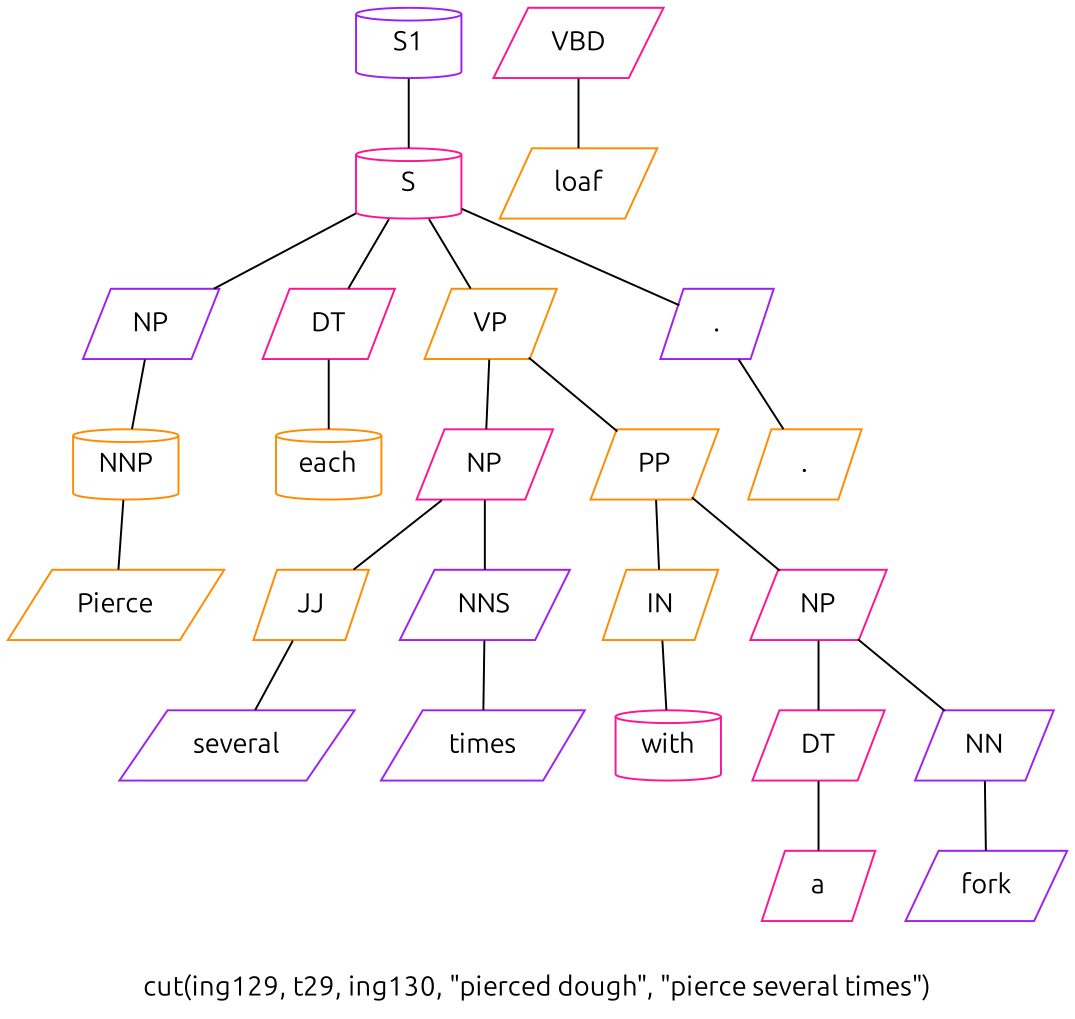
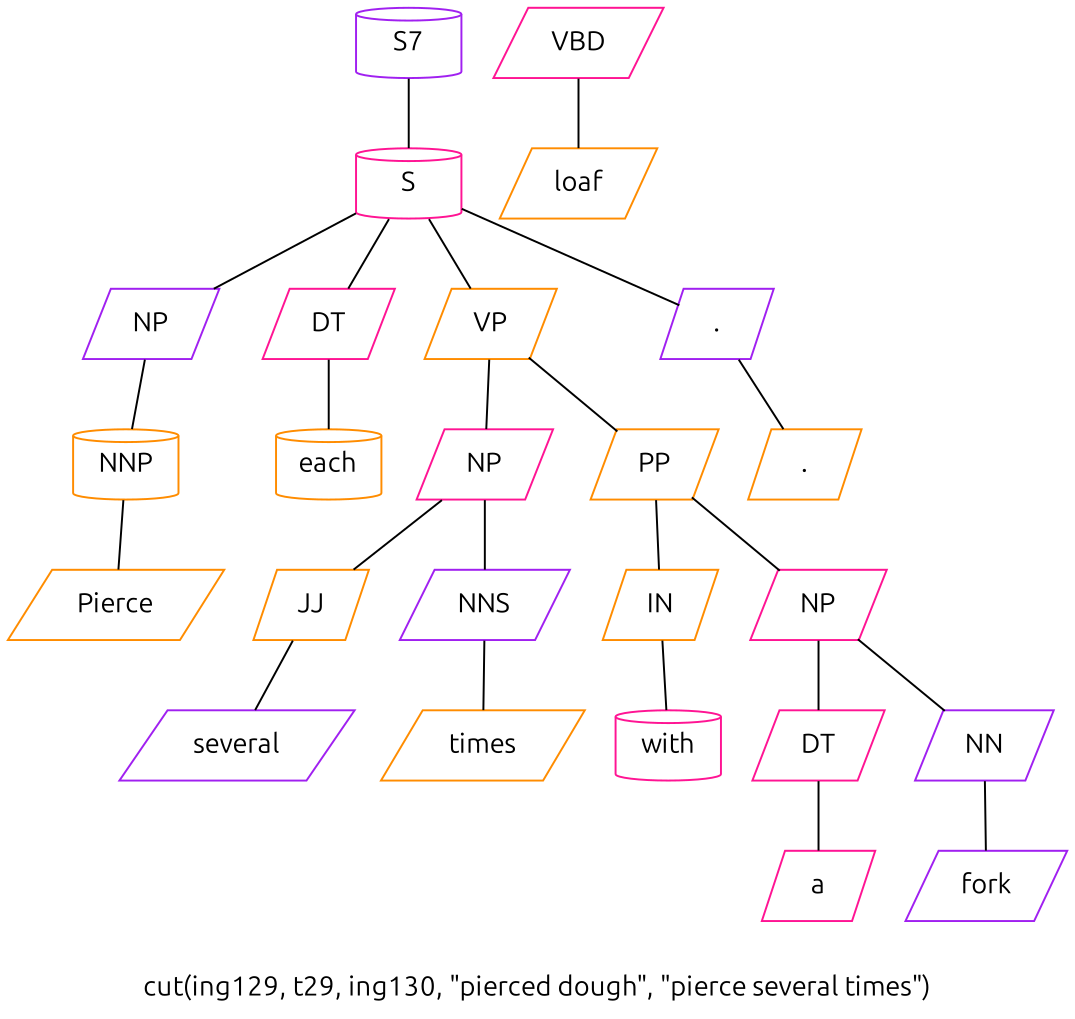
node "S1": label "S1" -> "S7"
node "times": color purple -> darkorange
